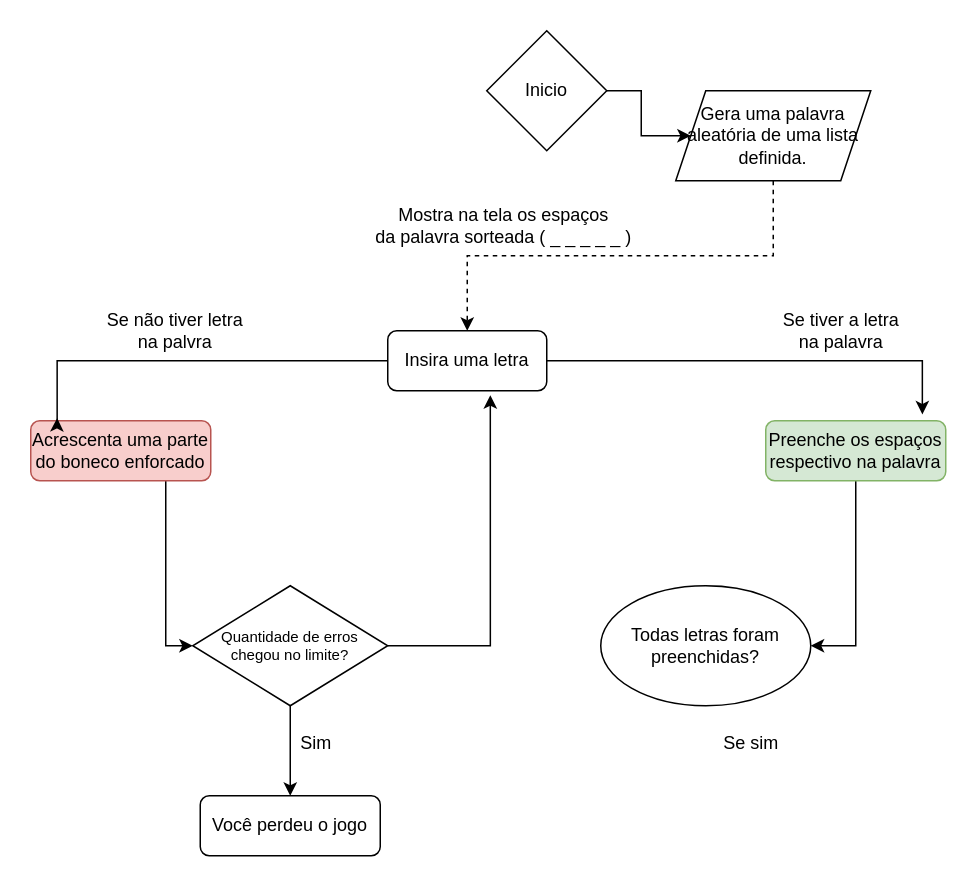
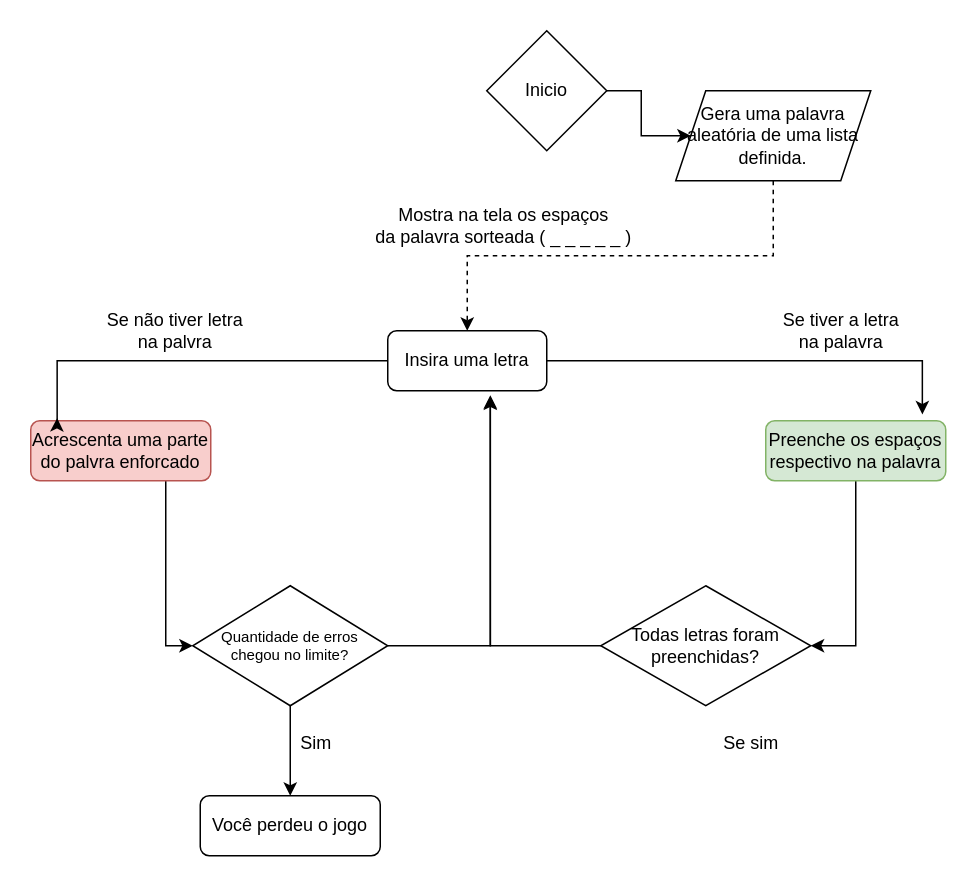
node "Acrescenta uma parte do boneco enforcado": label "Acrescenta uma parte do boneco enforcado" -> "Acrescenta uma parte do palvra enforcado"
edge "Todas letras foram preenchidas?" -> "Insira uma letra": added
node "Todas letras foram preenchidas?": shape ellipse -> diamond
